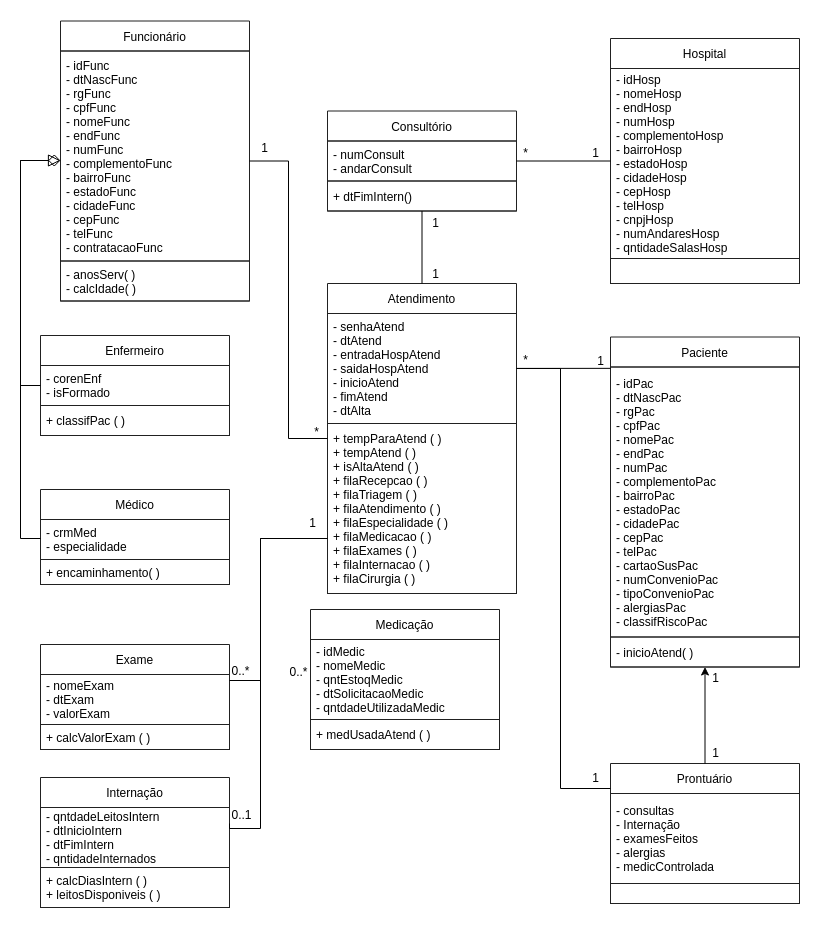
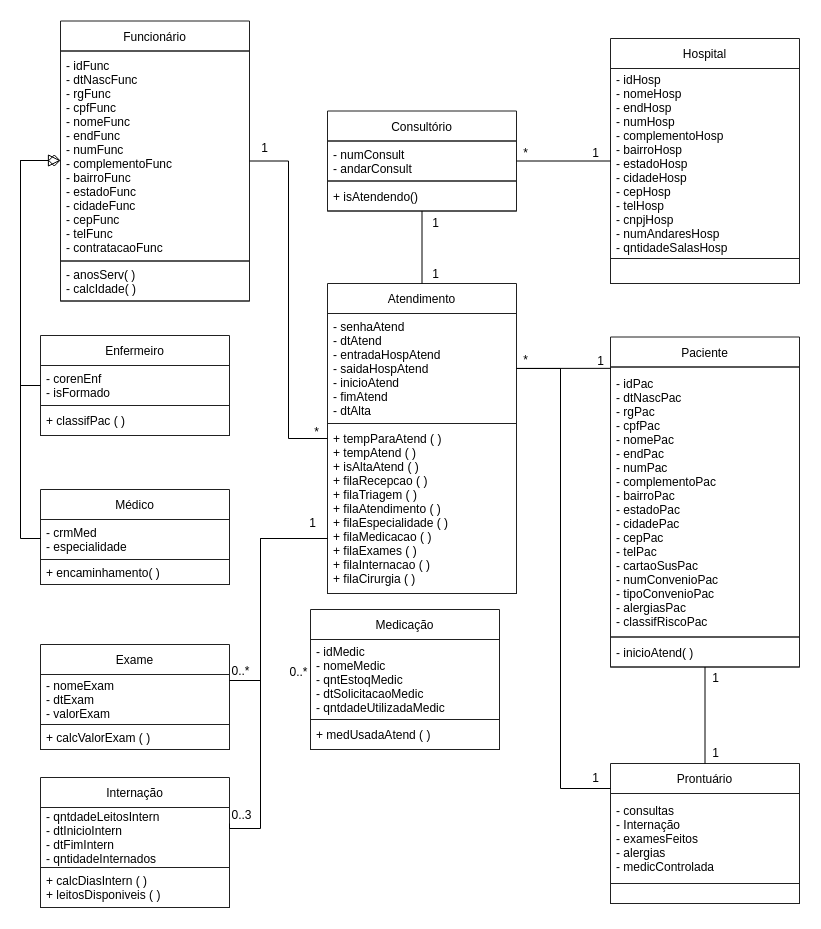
node "+ dtFimIntern()": label "+ dtFimIntern()" -> "+ isAtendendo()"
edge "Prontuário" -> "Paciente": arrowhead classic -> none
node "0..1": label "0..1" -> "0..3"
